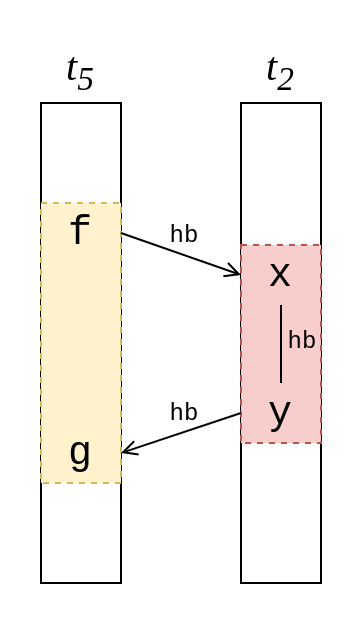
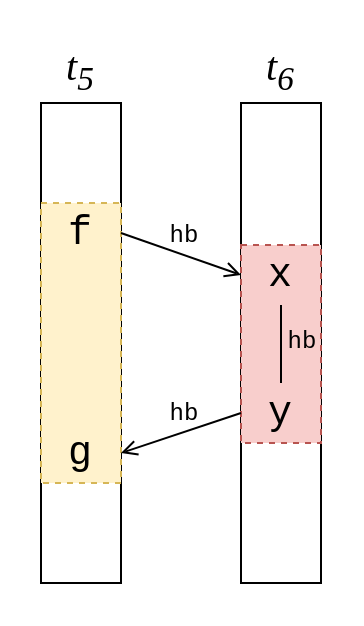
node "t2": label "t2" -> "t6"
